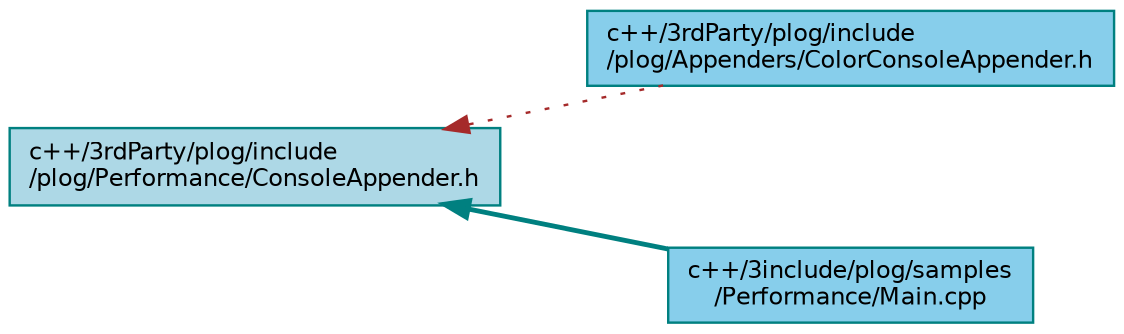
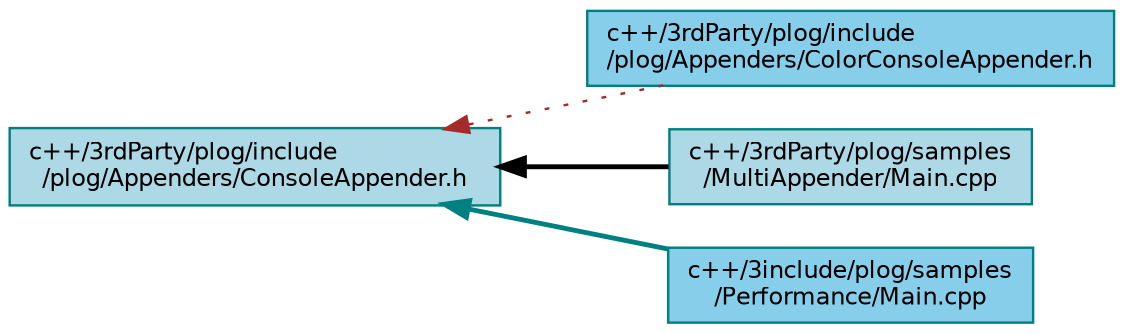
node "c++/3rdParty/plog/include /plog/Performance/ConsoleAppender.h": label "c++/3rdParty/plog/include /plog/Performance/ConsoleAppender.h" -> "c++/3rdParty/plog/include /plog/Appenders/ConsoleAppender.h"
node "c++/3rdParty/plog/samples /MultiAppender/Main.cpp": added
